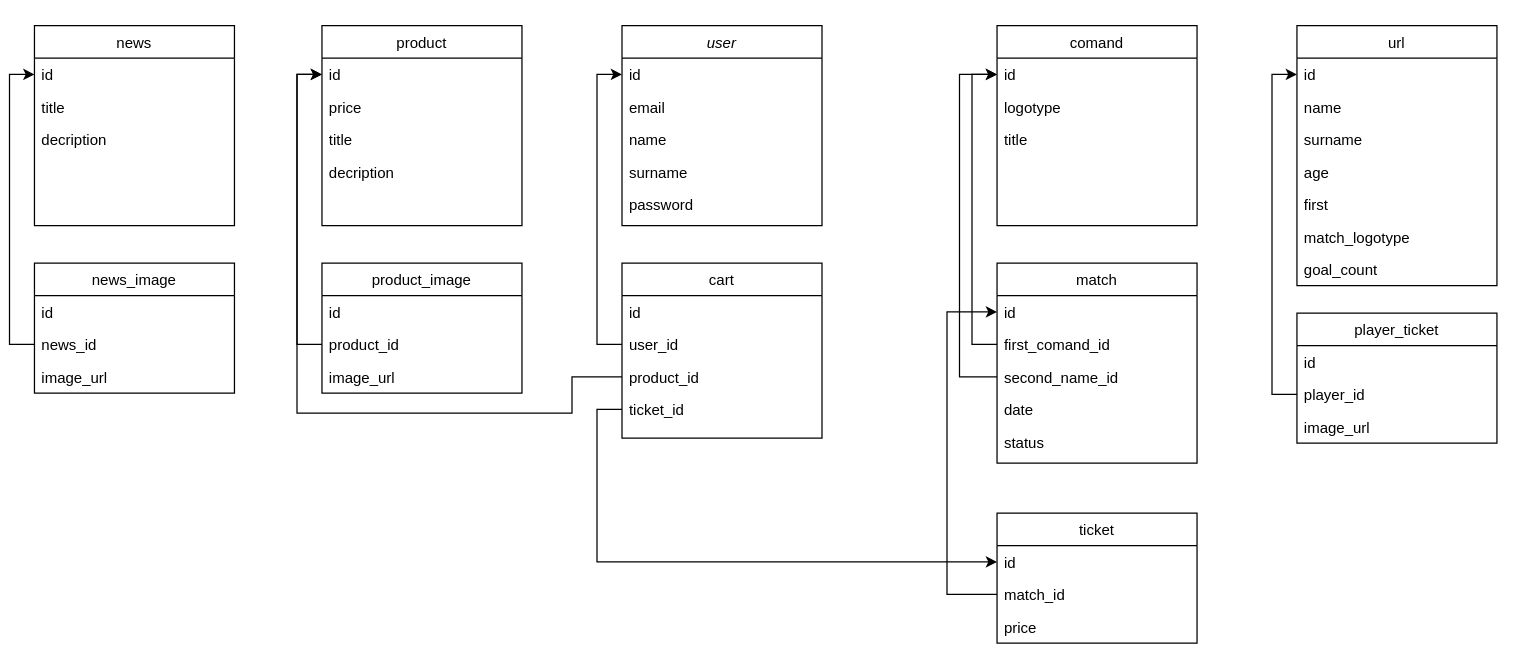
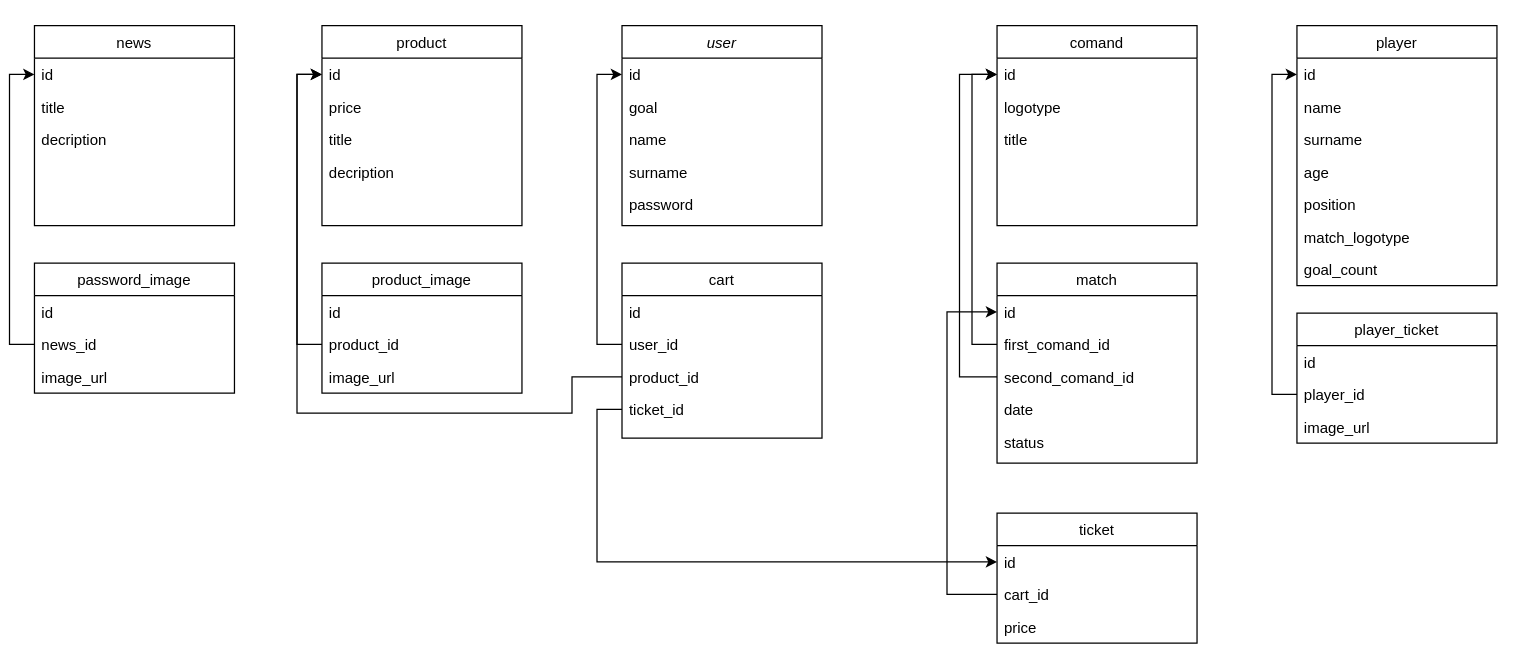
node "url": label "url" -> "player"
node "email": label "email" -> "goal"
node "first": label "first" -> "position"
node "news_image": label "news_image" -> "password_image"
node "second_name_id": label "second_name_id" -> "second_comand_id"
node "match_id": label "match_id" -> "cart_id"
